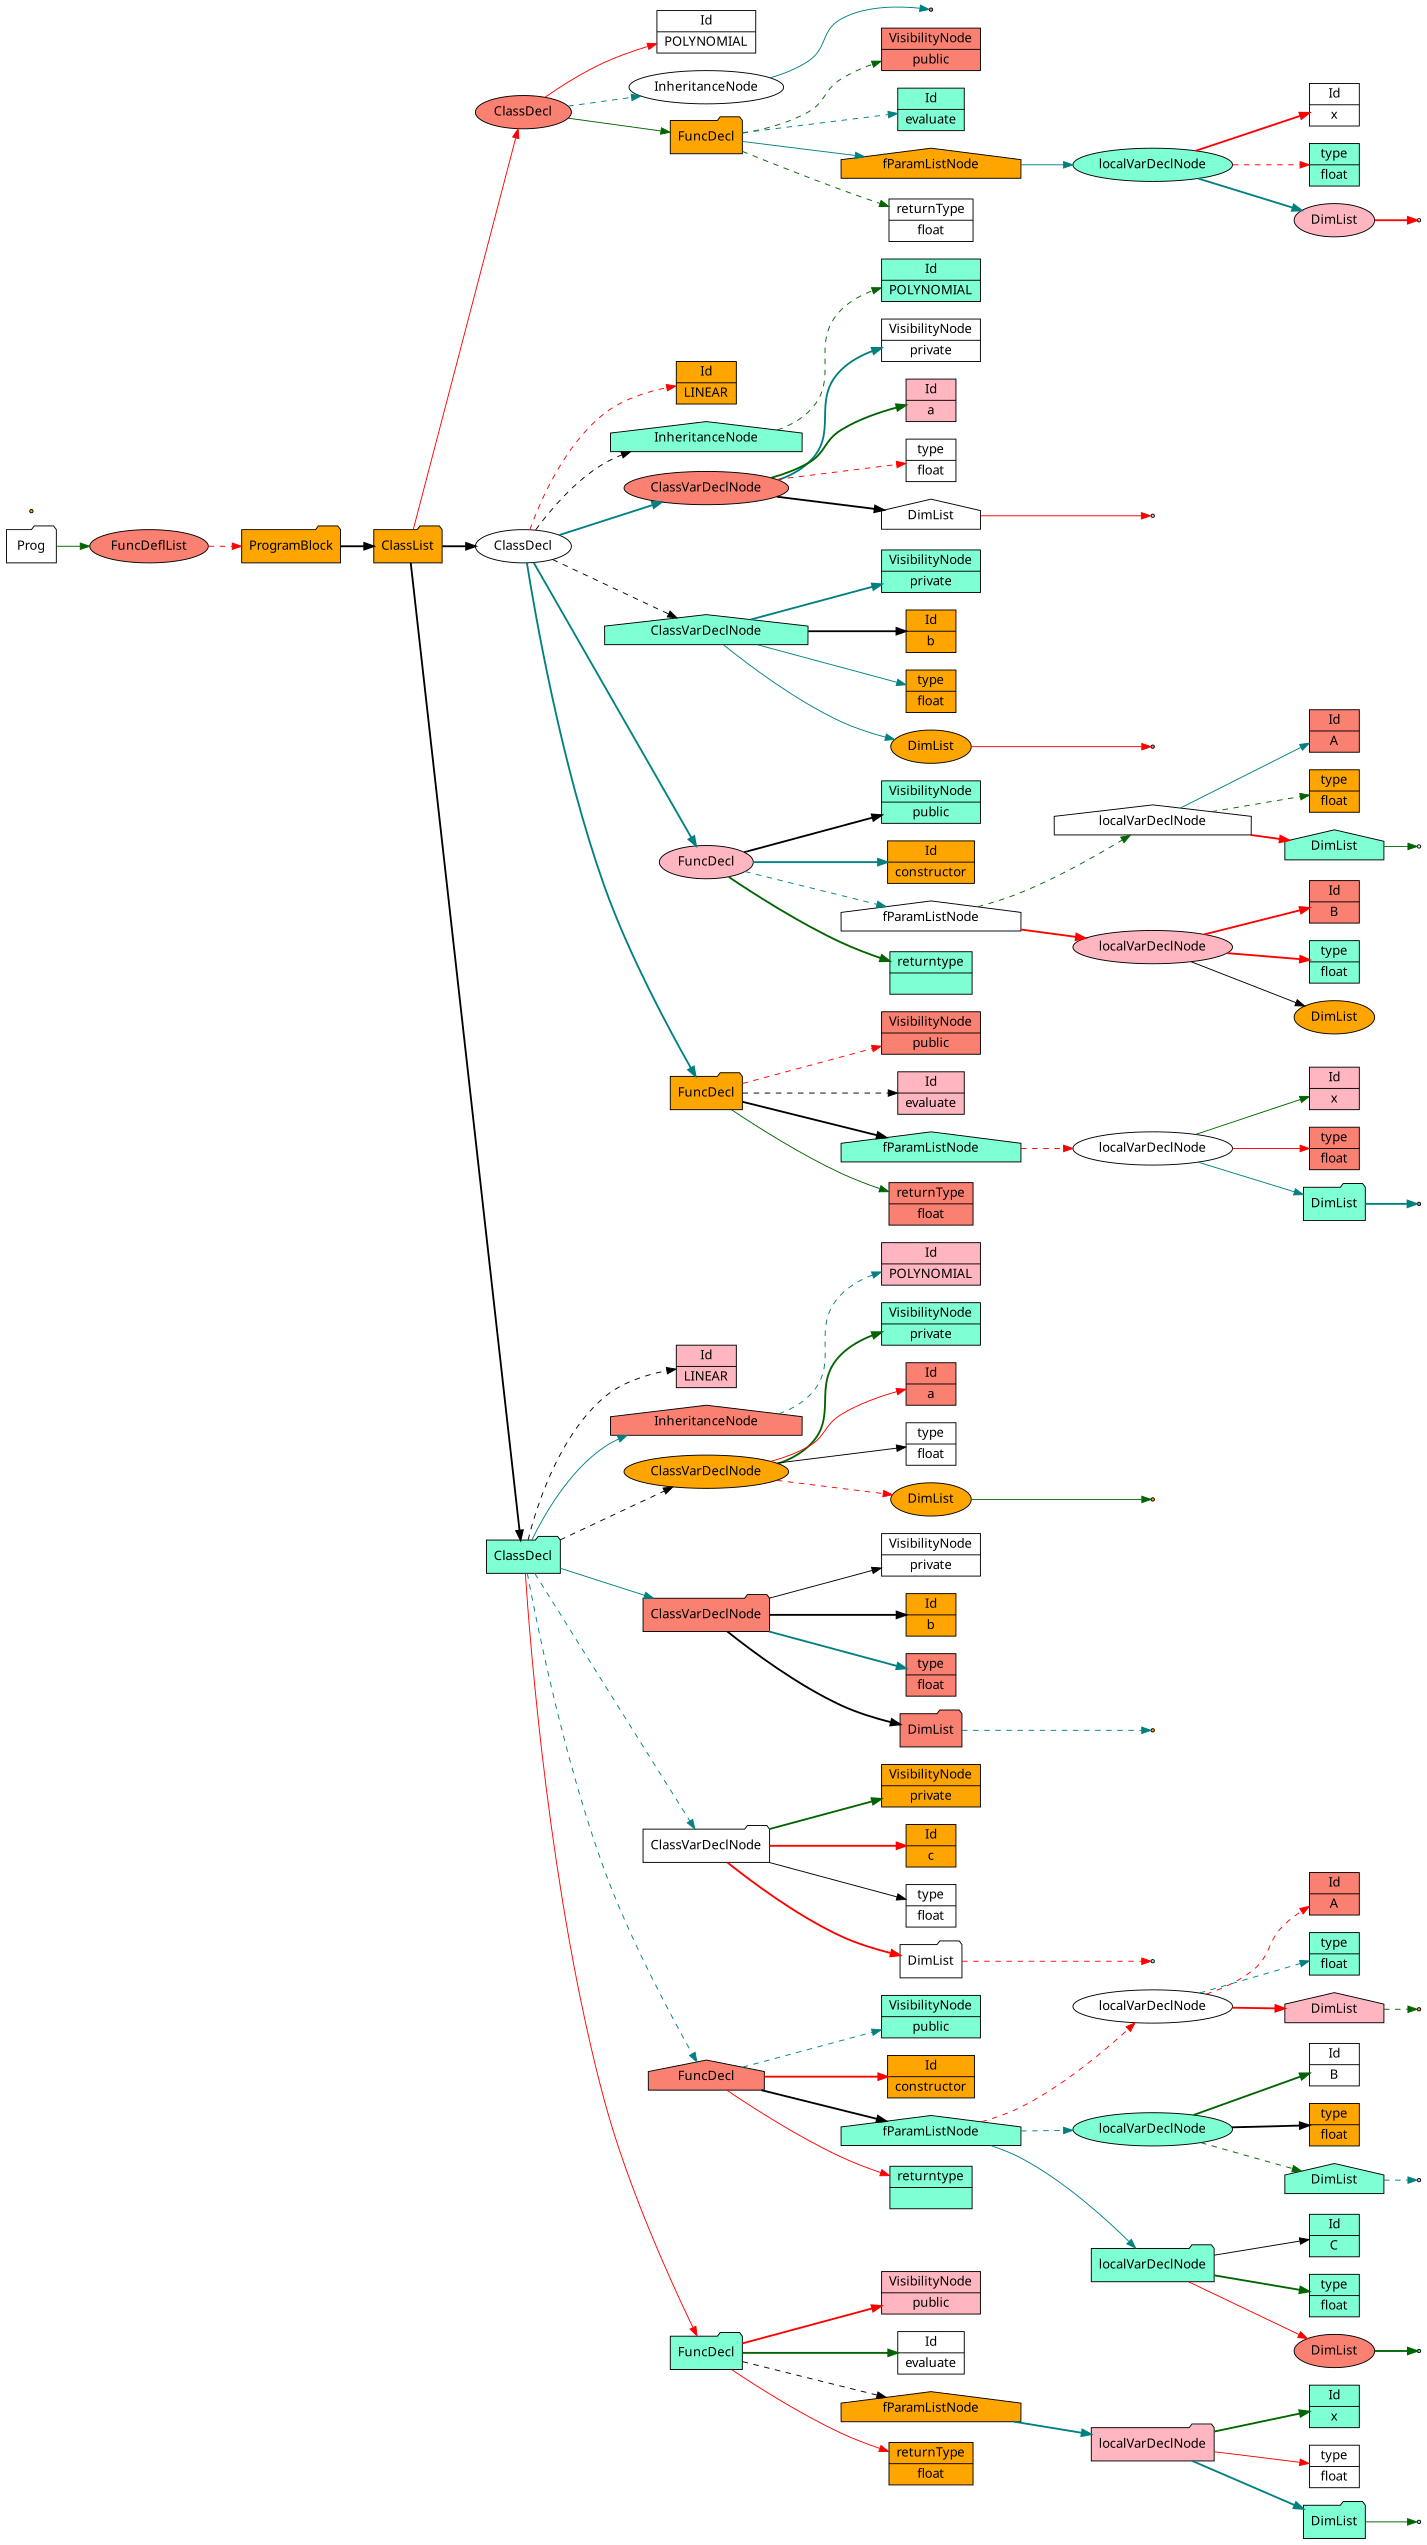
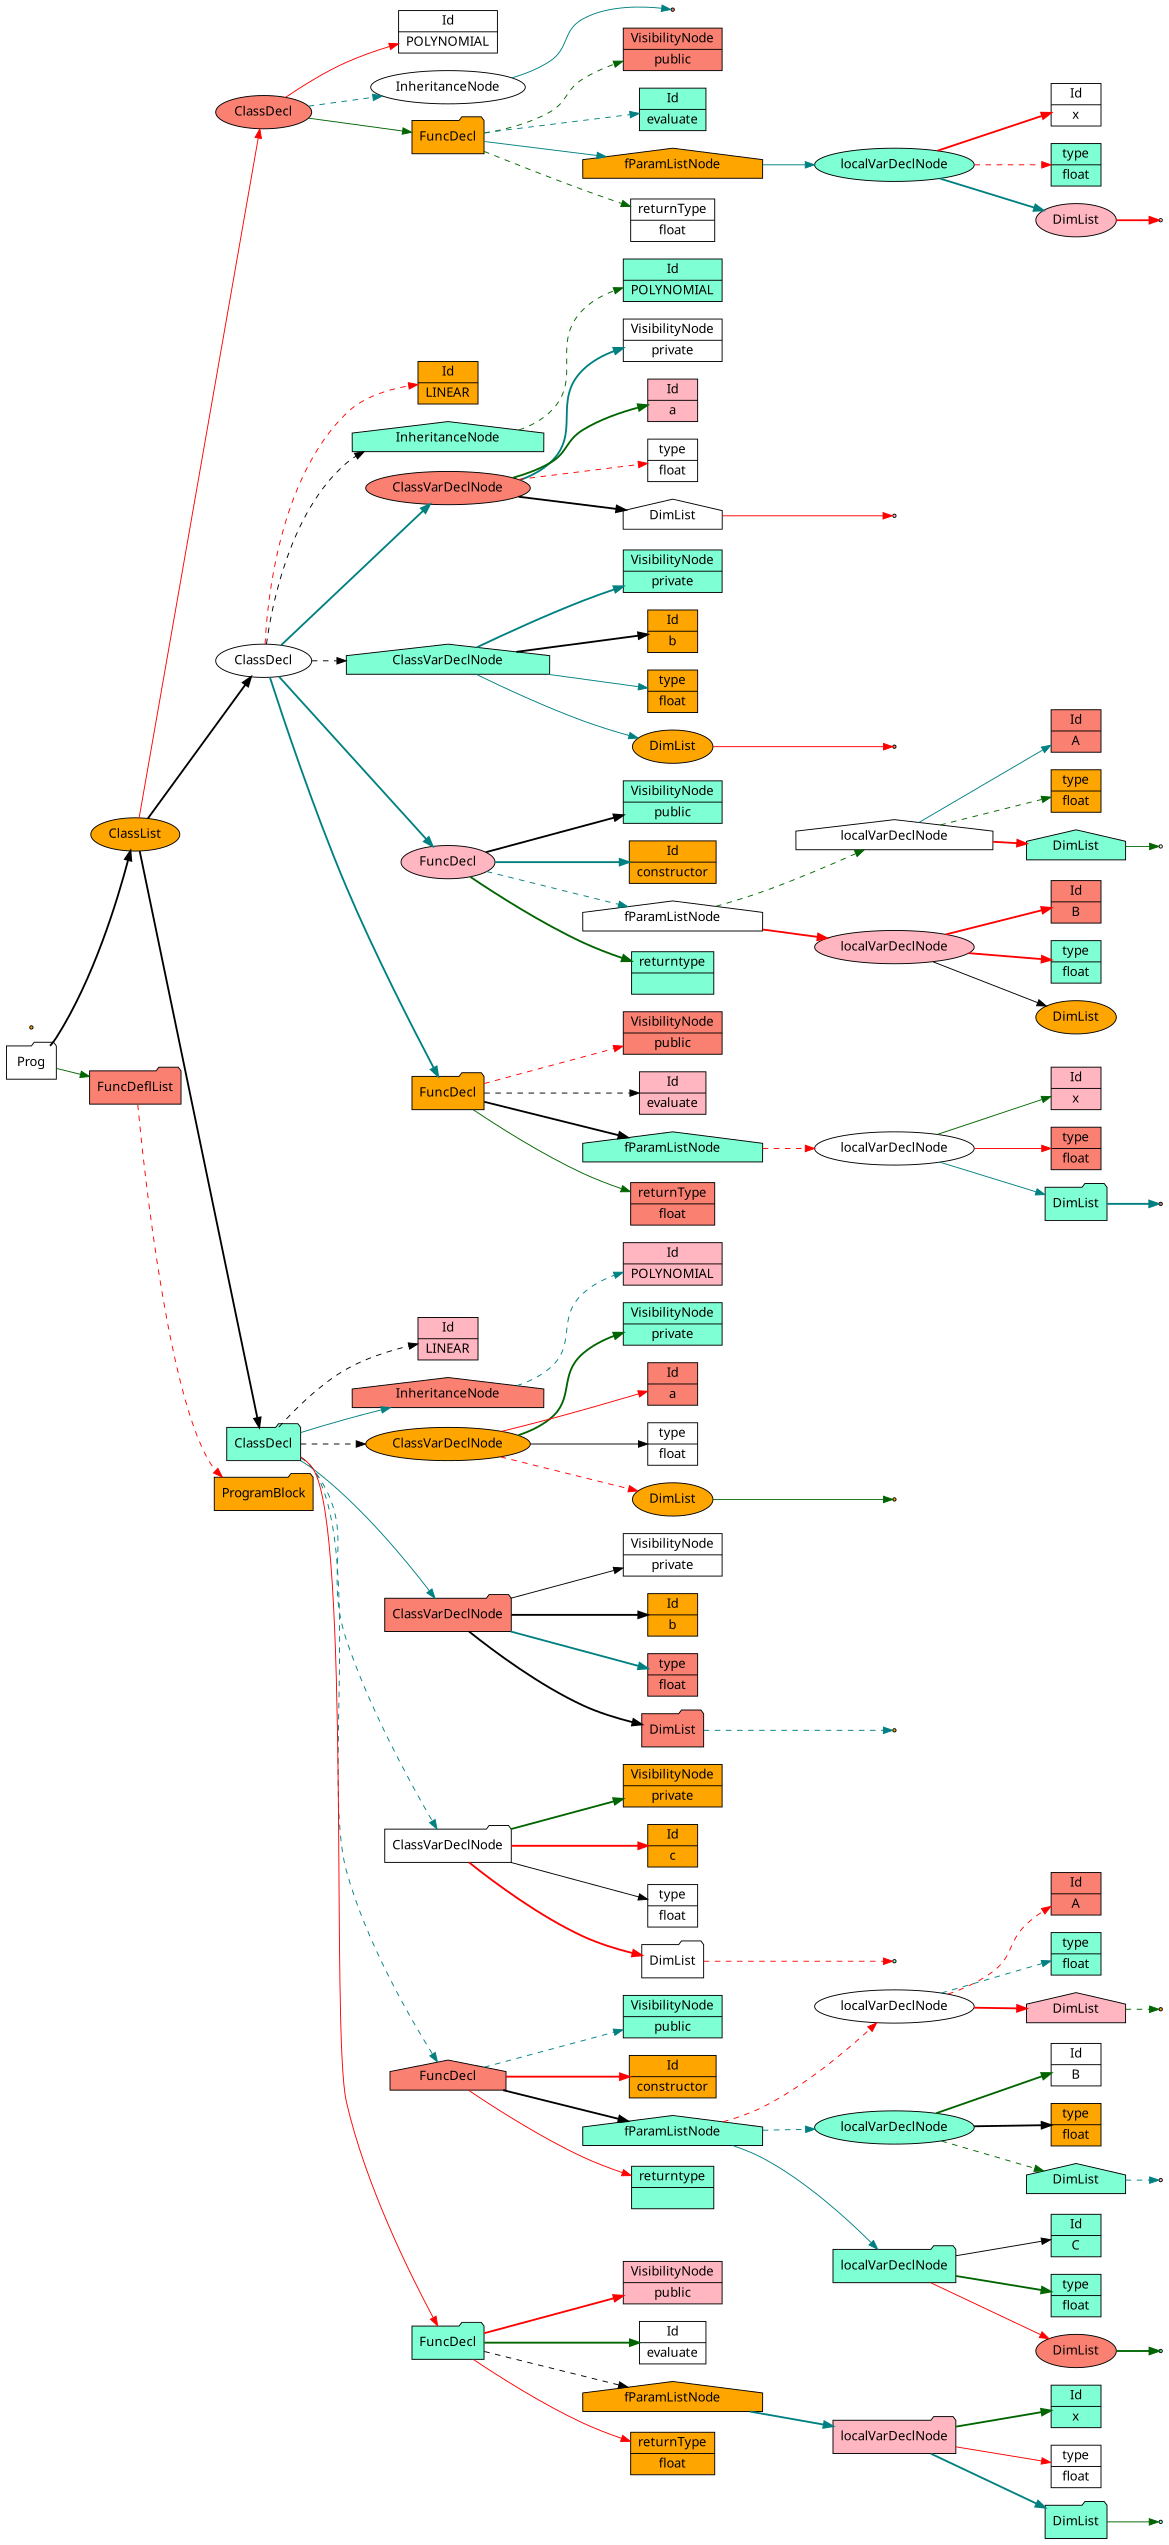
node "FuncDeflList": shape ellipse -> folder
edge "ProgramBlock" -> "ClassList": now "Prog" -> "ClassList"
node "ClassList": shape folder -> ellipse
